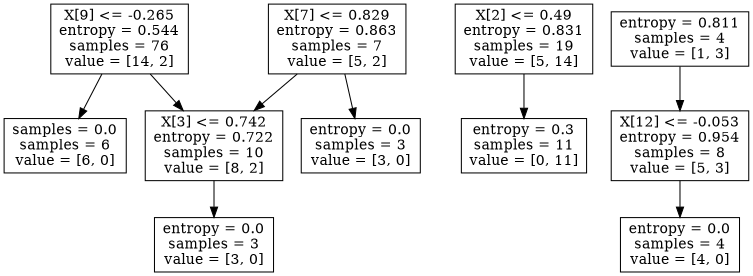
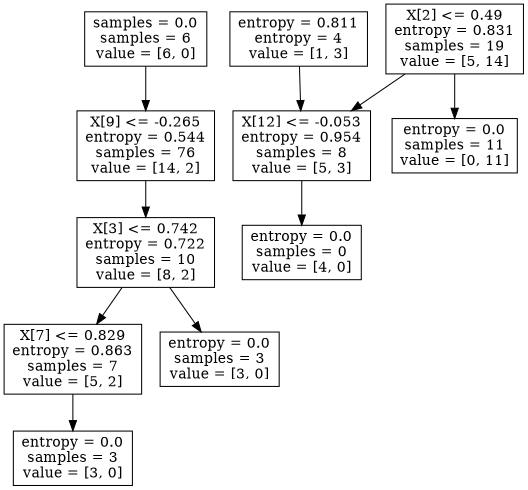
node "entropy = 0.811 samples = 4 value = [1, 3]": label "entropy = 0.811 samples = 4 value = [1, 3]" -> "entropy = 0.811 entropy = 4 value = [1, 3]"
edge "X[7] <= 0.829 entropy = 0.863 samples = 7 value = [5, 2]" -> "X[3] <= 0.742 entropy = 0.722 samples = 10 value = [8, 2]": reversed
edge "X[2] <= 0.49 entropy = 0.831 samples = 19 value = [5, 14]" -> "X[12] <= -0.053 entropy = 0.954 samples = 8 value = [5, 3]": added
edge "X[9] <= -0.265 entropy = 0.544 samples = 76 value = [14, 2]" -> "samples = 0.0 samples = 6 value = [6, 0]": reversed
node "entropy = 0.3 samples = 11 value = [0, 11]": label "entropy = 0.3 samples = 11 value = [0, 11]" -> "entropy = 0.0 samples = 11 value = [0, 11]"
node "entropy = 0.0 samples = 4 value = [4, 0]": label "entropy = 0.0 samples = 4 value = [4, 0]" -> "entropy = 0.0 samples = 0 value = [4, 0]"
